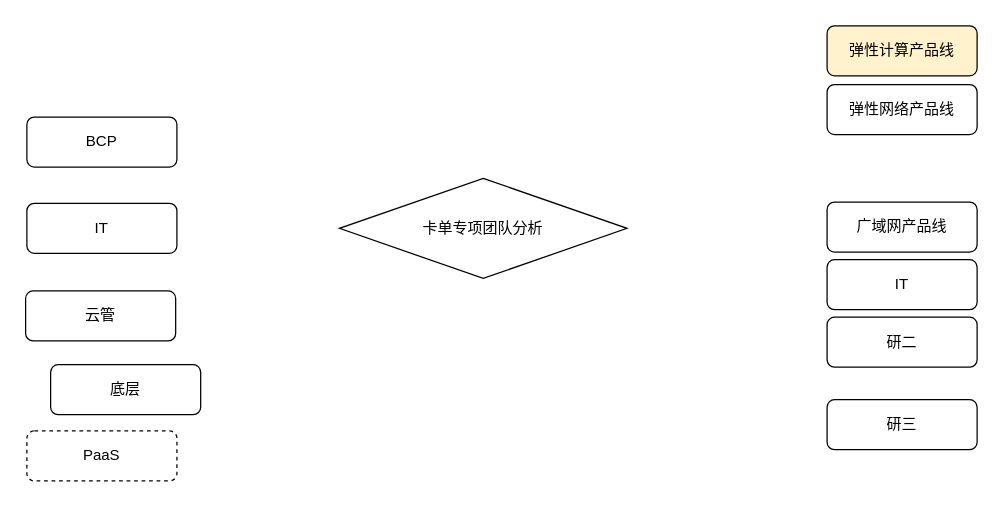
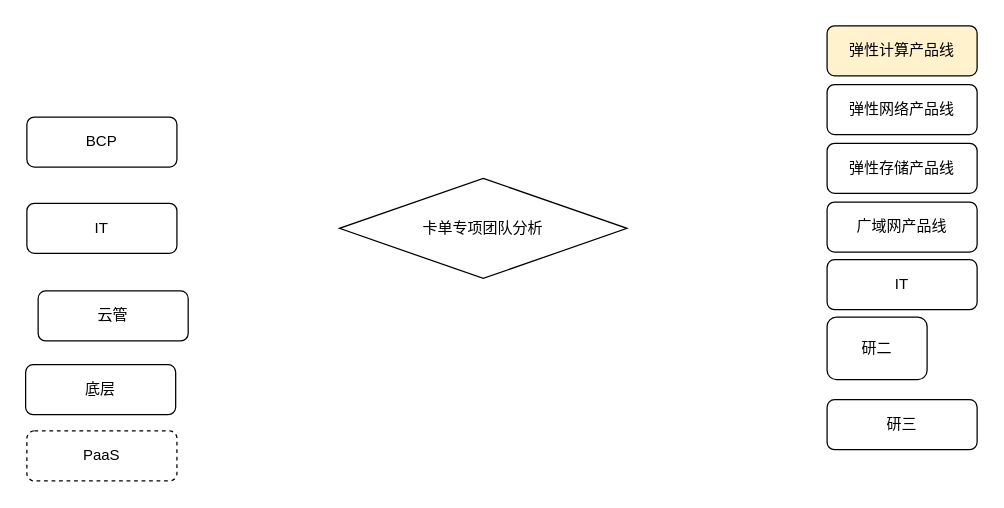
node "弹性存储产品线": added
node "云管": moved (101, 316) -> (113, 316)
node "研二": size 150x50 -> 100x63
node "底层": moved (126, 389) -> (101, 389)
